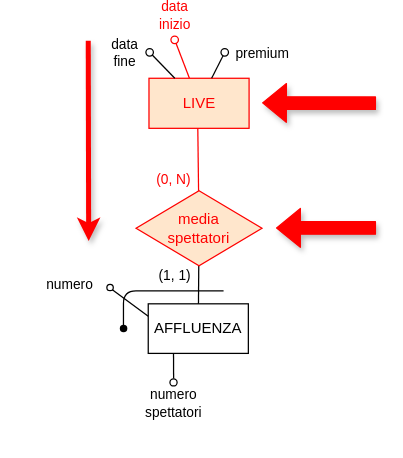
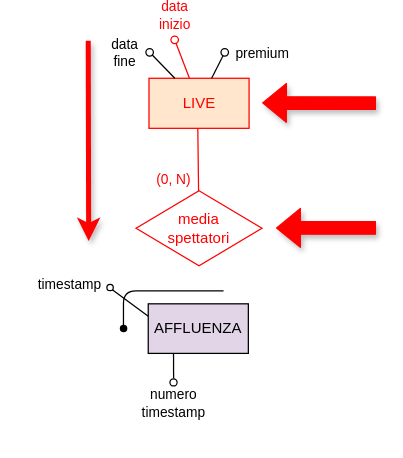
node "media spettatori": fillcolor #ffe6cc -> #ffffff
node "numero": label "numero" -> "timestamp"
edge "media spettatori" -- "AFFLUENZA": removed, label "(1, 1)"
node "AFFLUENZA": fillcolor #ffffff -> #e1d5e7
node "numero spettatori": label "numero spettatori" -> "numero timestamp"
